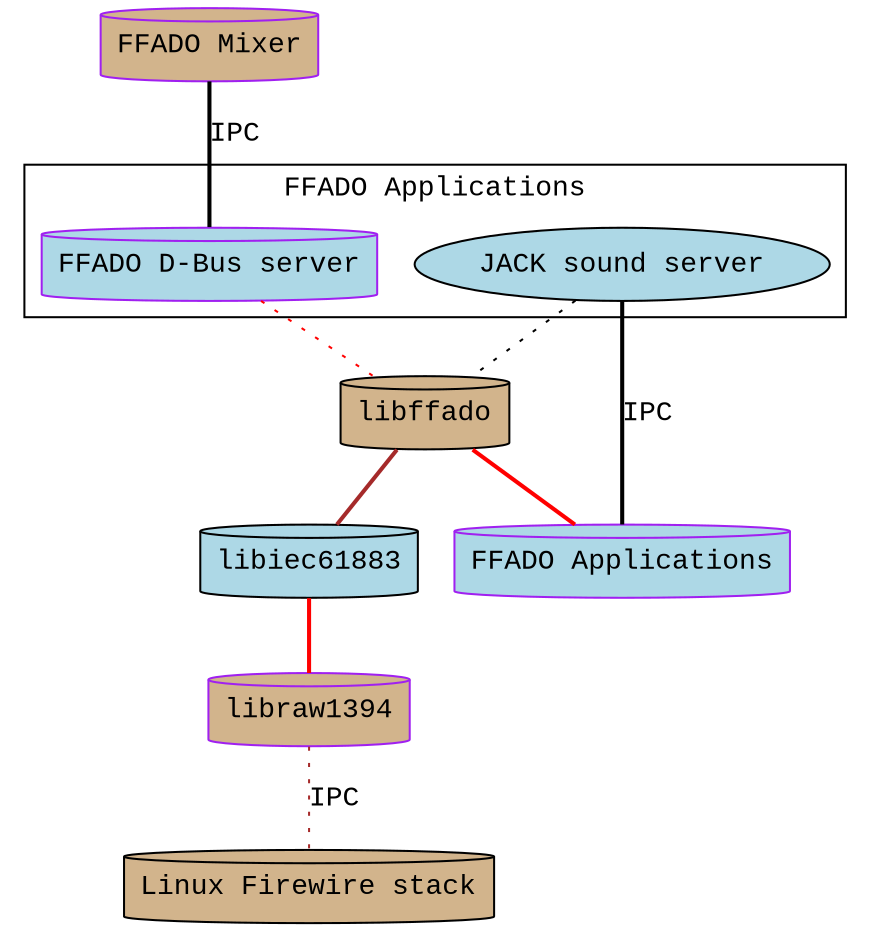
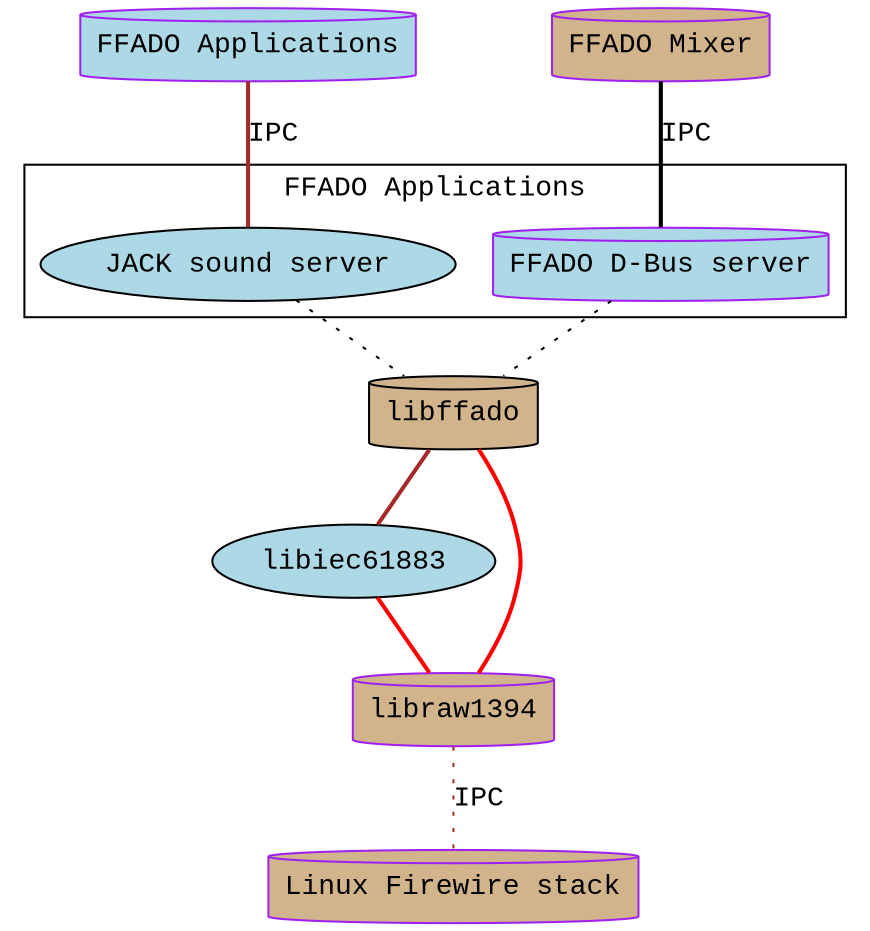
edge "FFADO D-Bus server" -- "libffado": color red -> black
edge "JACK sound server" -- "FFADO Applications": color black -> brown
edge "libffado" -- "FFADO Applications": now "libffado" -- "libraw1394"
node "libiec61883": shape cylinder -> ellipse
node "Linux Firewire stack": color black -> purple
